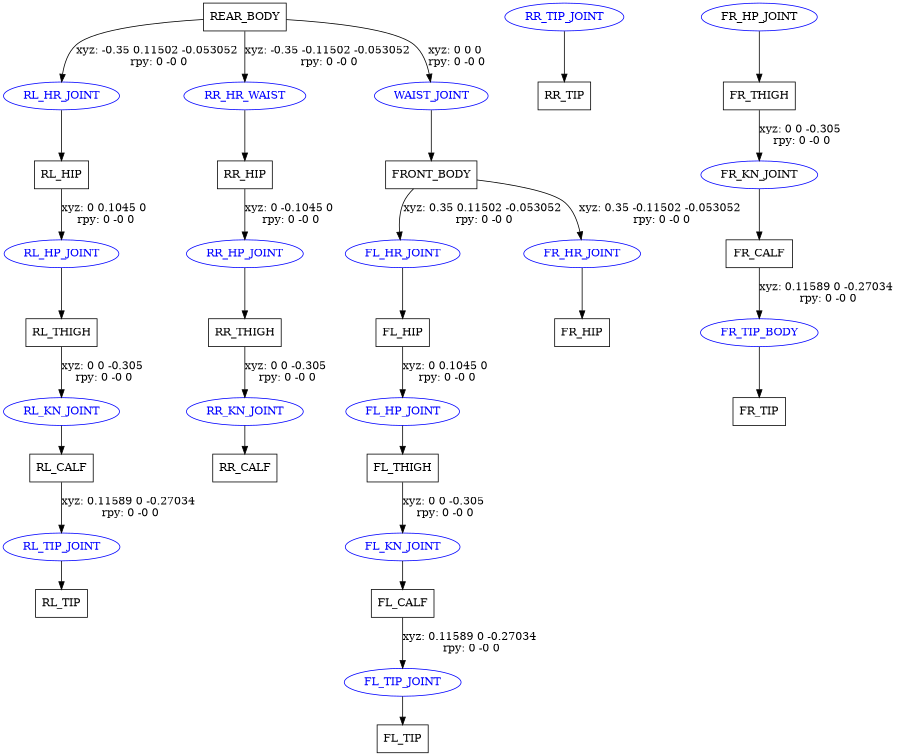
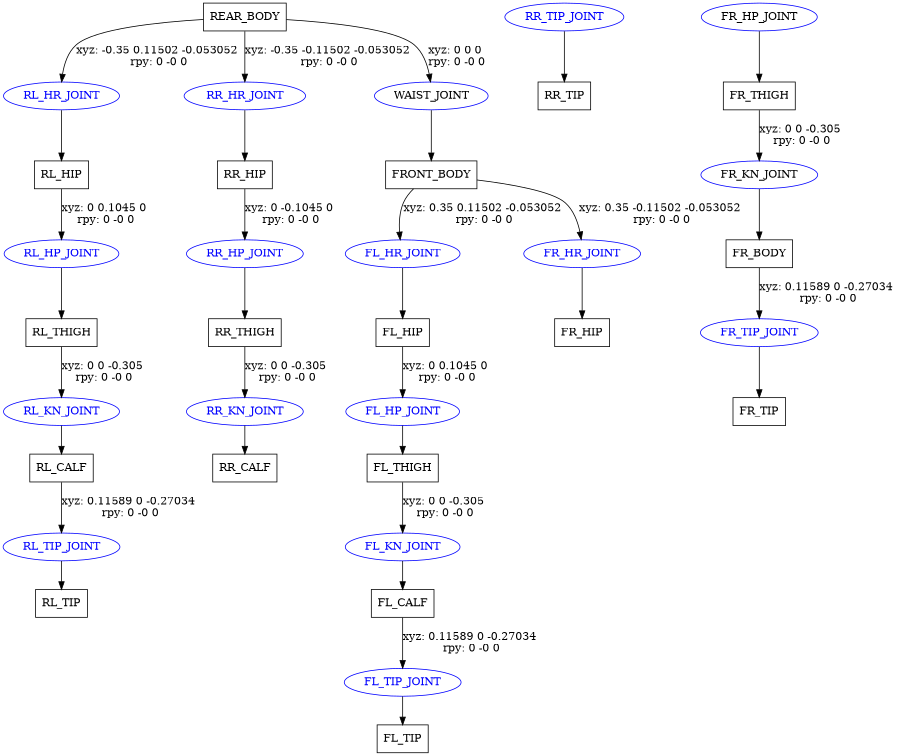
node "RR_HR_WAIST": label "RR_HR_WAIST" -> "RR_HR_JOINT"
node "WAIST_JOINT": fontcolor blue -> black
node "FR_CALF": label "FR_CALF" -> "FR_BODY"
node "FR_TIP_BODY": label "FR_TIP_BODY" -> "FR_TIP_JOINT"
